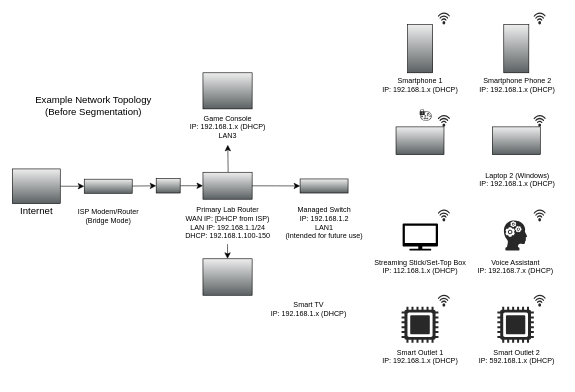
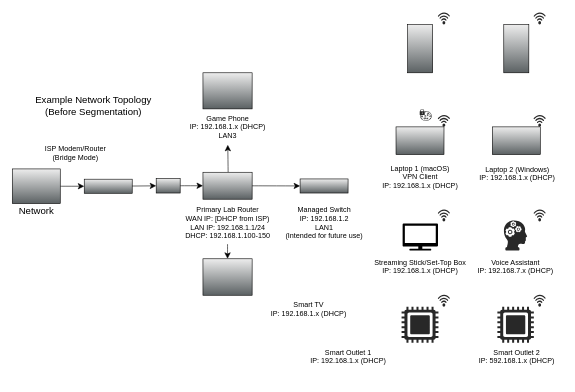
node "Smartphone 1 IP: 192.168.1.x (DHCP)": removed
node "Smartphone Phone 2 IP: 192.168.1.x (DHCP)": removed
node "Game Console IP: 192.168.1.x (DHCP) LAN3": label "Game Console IP: 192.168.1.x (DHCP) LAN3" -> "Game Phone IP: 192.168.1.x (DHCP) LAN3"
node "Laptop 1 (macOS) VPN Client IP: 192.168.1.x (DHCP)": added
node "Laptop 2 (Windows) IP: 192.168.1.x (DHCP)": moved (517, 184) -> (517, 178)
node "Internet": label "Internet" -> "Network"
node "ISP Modem/Router (Bridge Mode)": moved (108, 215) -> (75, 152)
node "Streaming Stick/Set-Top Box IP: 112.168.1.x (DHCP)": label "Streaming Stick/Set-Top Box IP: 112.168.1.x (DHCP)" -> "Streaming Stick/Set-Top Box IP: 192.168.1.x (DHCP)"
node "Smart Outlet 1 IP: 192.168.1.x (DHCP)": moved (420, 361) -> (348, 361)
